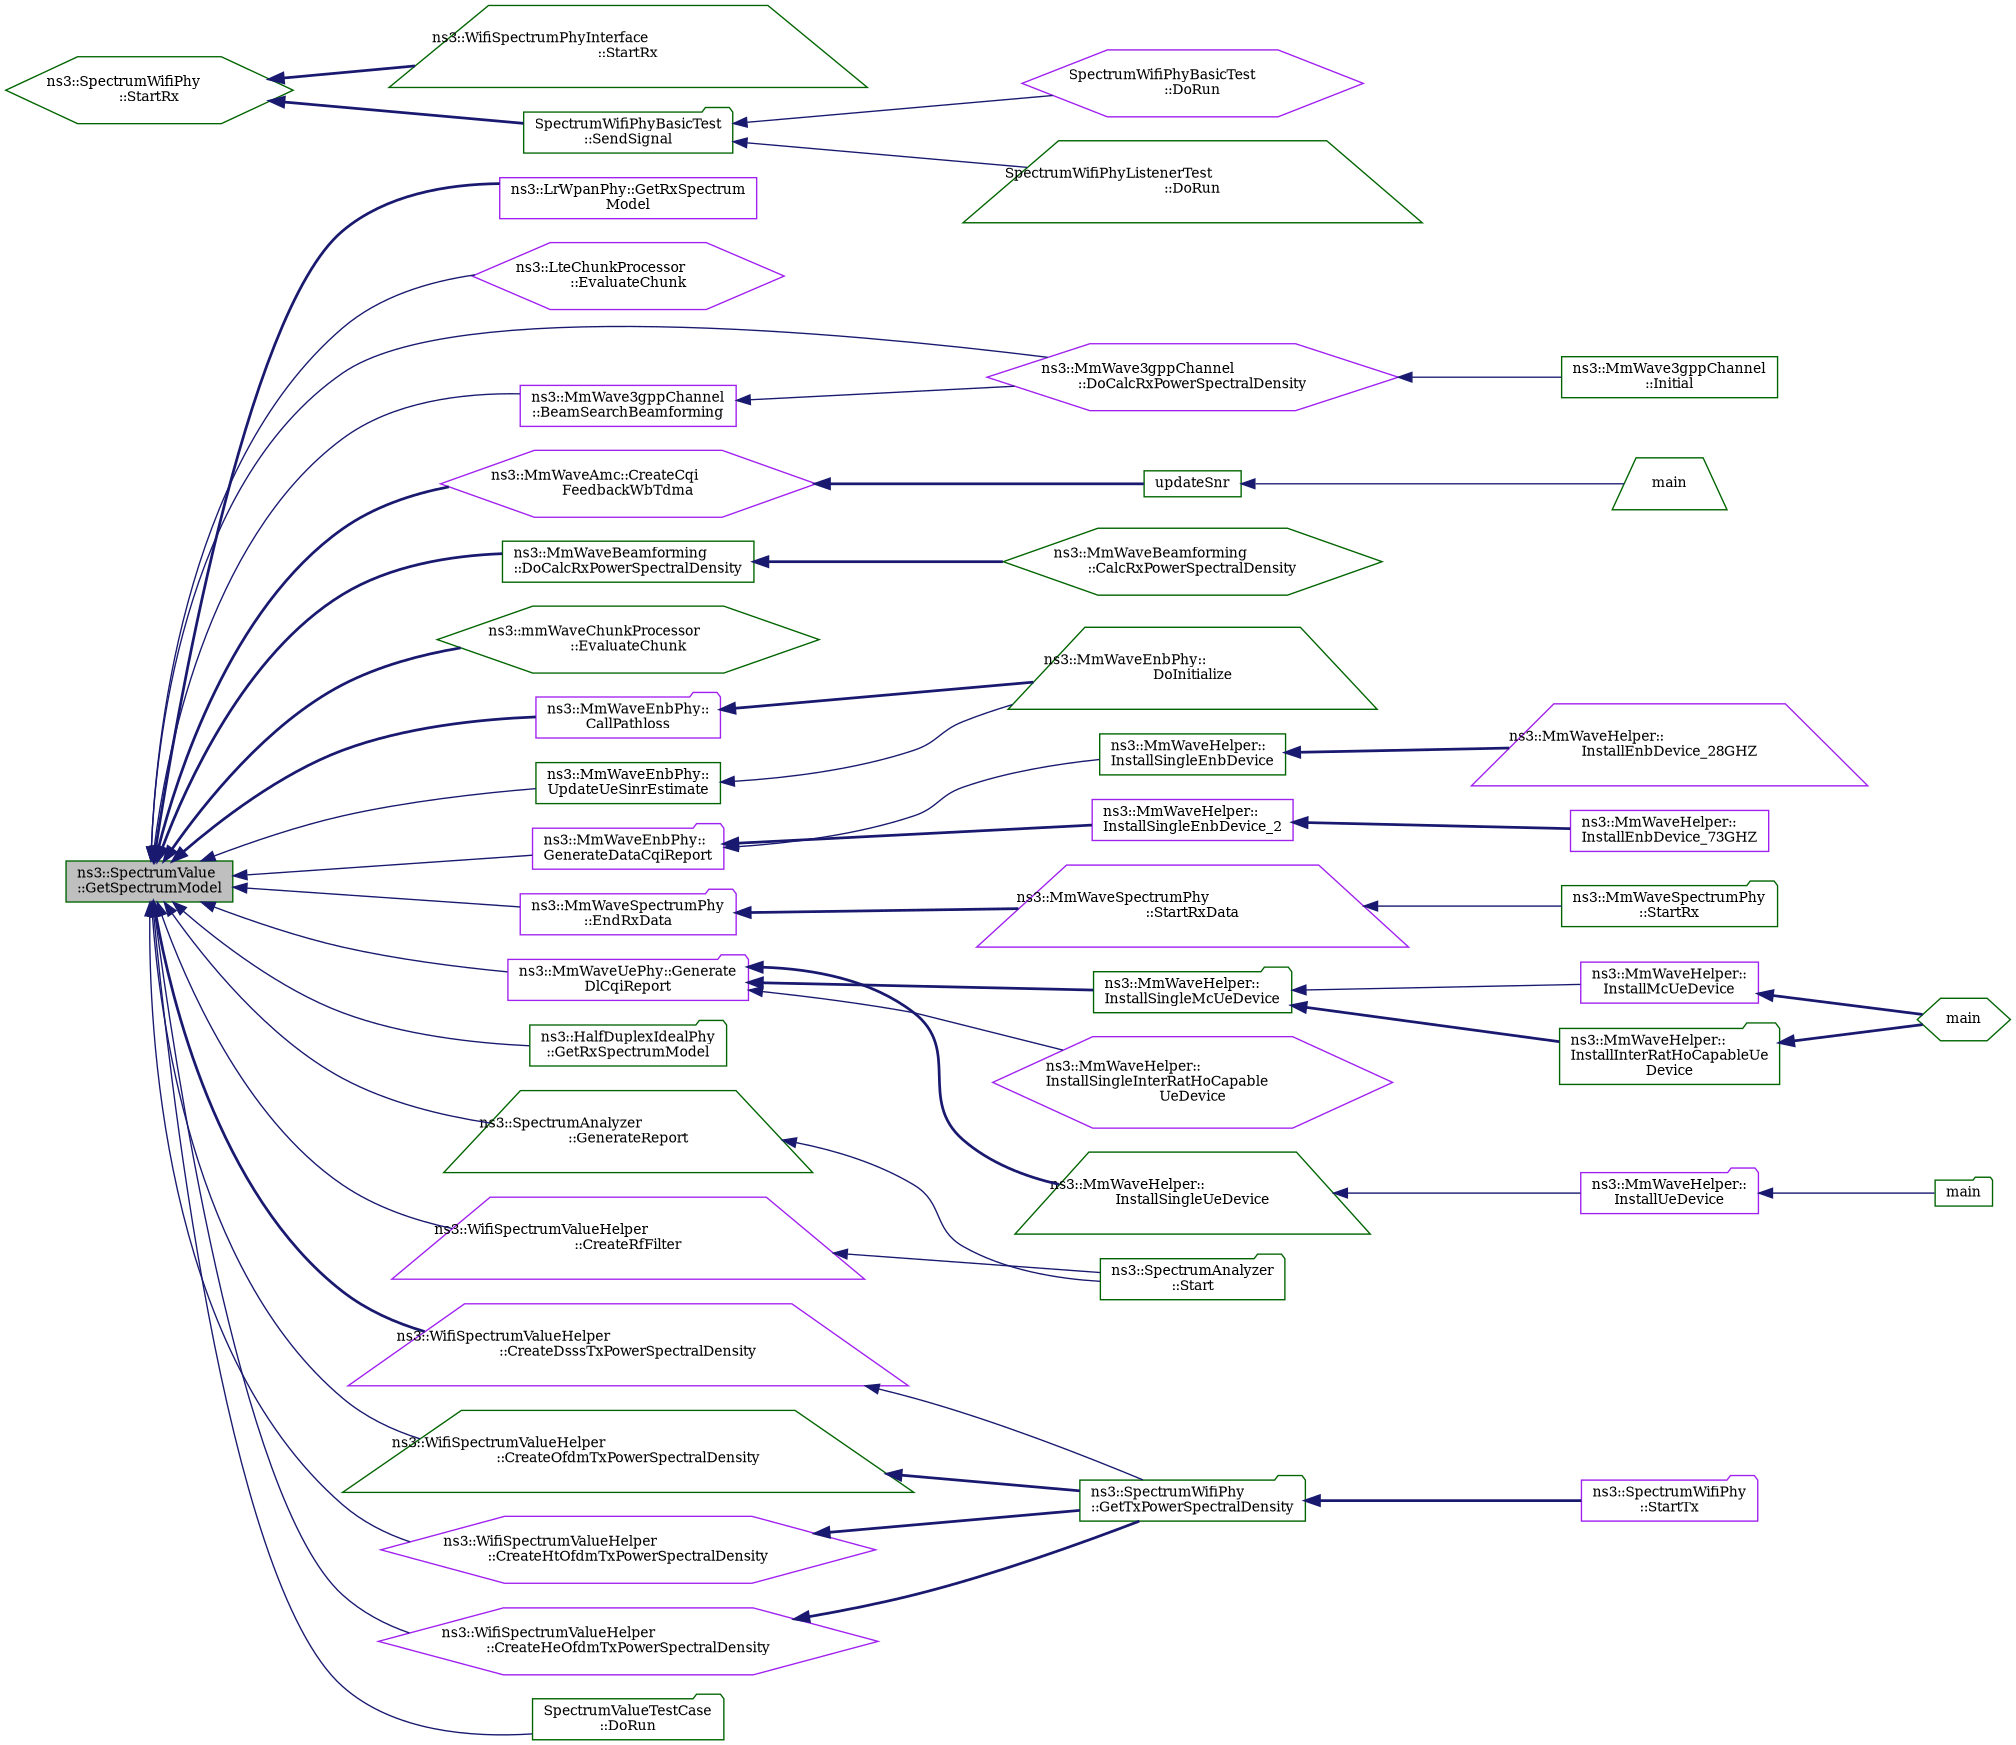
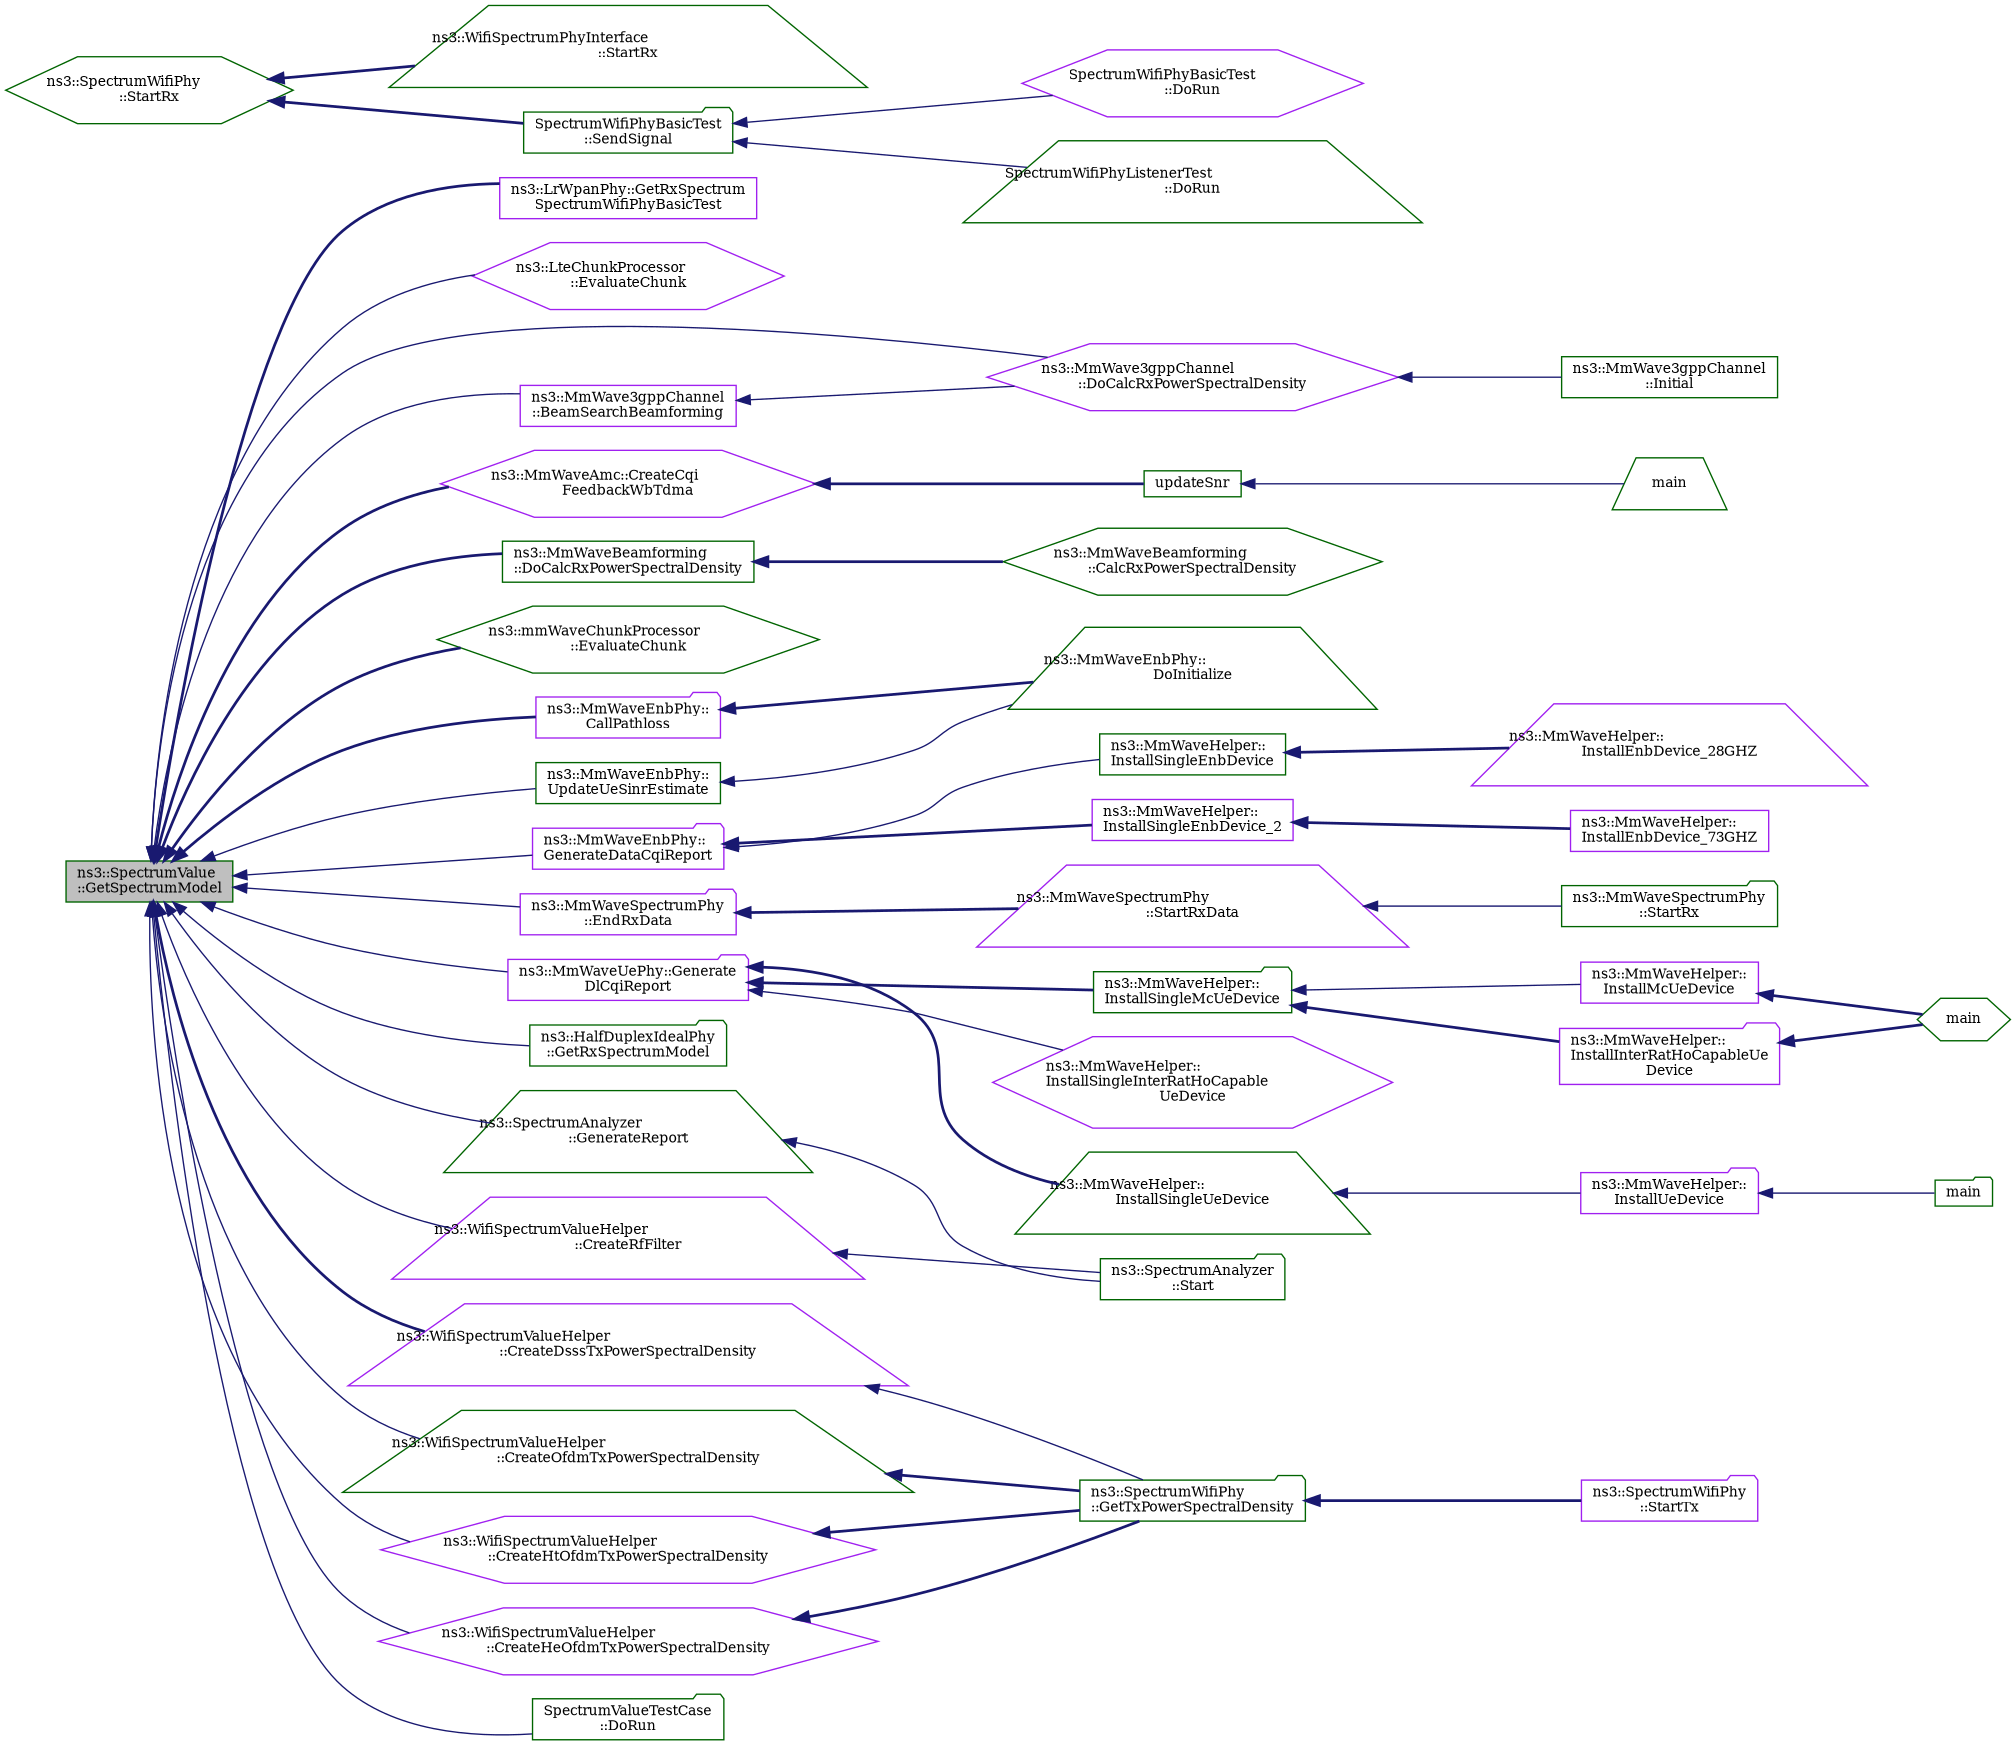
node "ns3::LrWpanPhy::GetRxSpectrum Model": label "ns3::LrWpanPhy::GetRxSpectrum Model" -> "ns3::LrWpanPhy::GetRxSpectrum SpectrumWifiPhyBasicTest"
node "ns3::MmWaveHelper:: InstallInterRatHoCapableUe Device": color darkgreen -> purple
